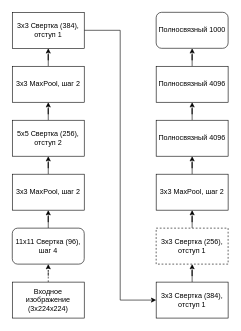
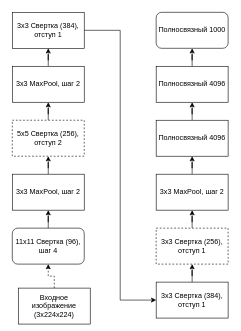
node "5х5 Свертка (256), отступ 2": style solid -> dashed
node "Входное изображение (3х224х224)": moved (48, 300) -> (54, 306)
